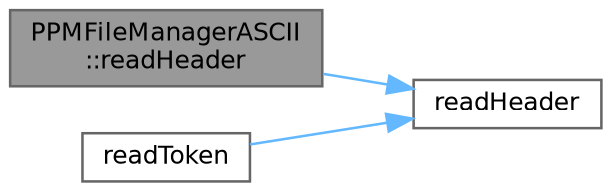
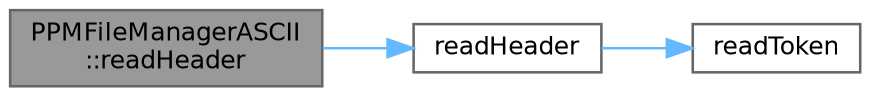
edge "readToken" -> "readHeader": reversed
